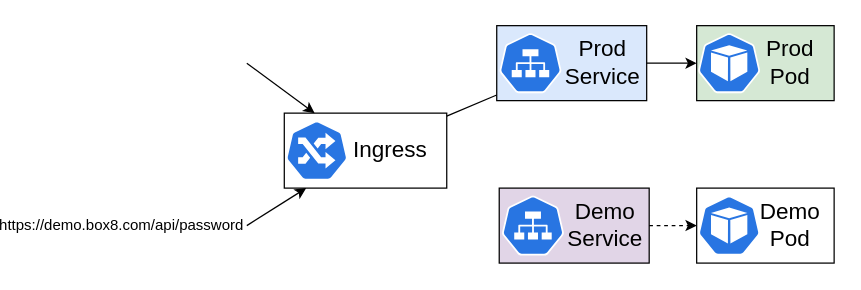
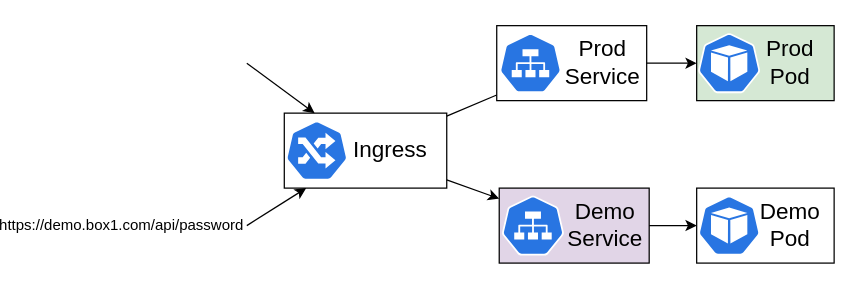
node "Prod Service": fillcolor #dae8fc -> #ffffff
edge "Ingress" -> "Demo Service": added
node "https://demo.box8.com/api/password": label "https://demo.box8.com/api/password" -> "https://demo.box1.com/api/password"
edge "Demo Service" -> "Demo Pod": style dashed -> solid
